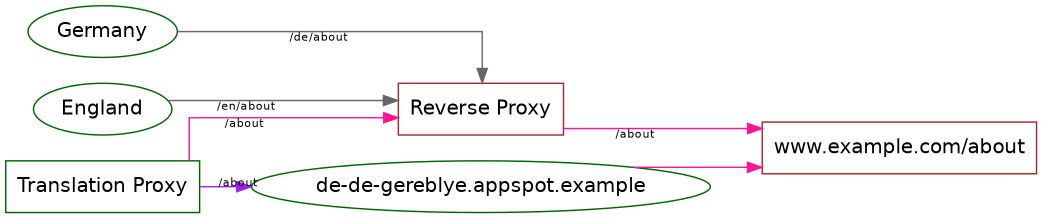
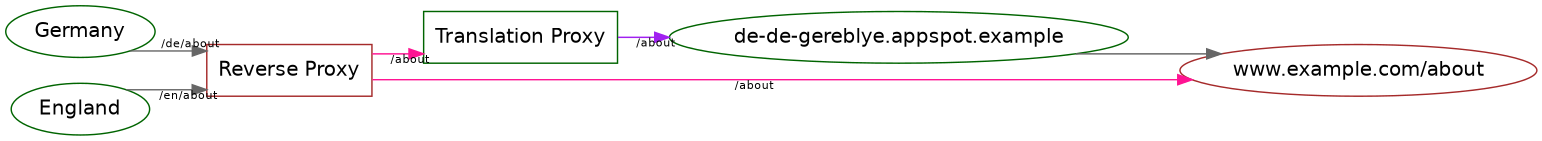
edge "Translation Proxy" -> "Reverse Proxy": reversed
node "www.example.com/about": shape box -> ellipse
edge "de-de-gereblye.appspot.example" -> "www.example.com/about": color deeppink -> gray40
